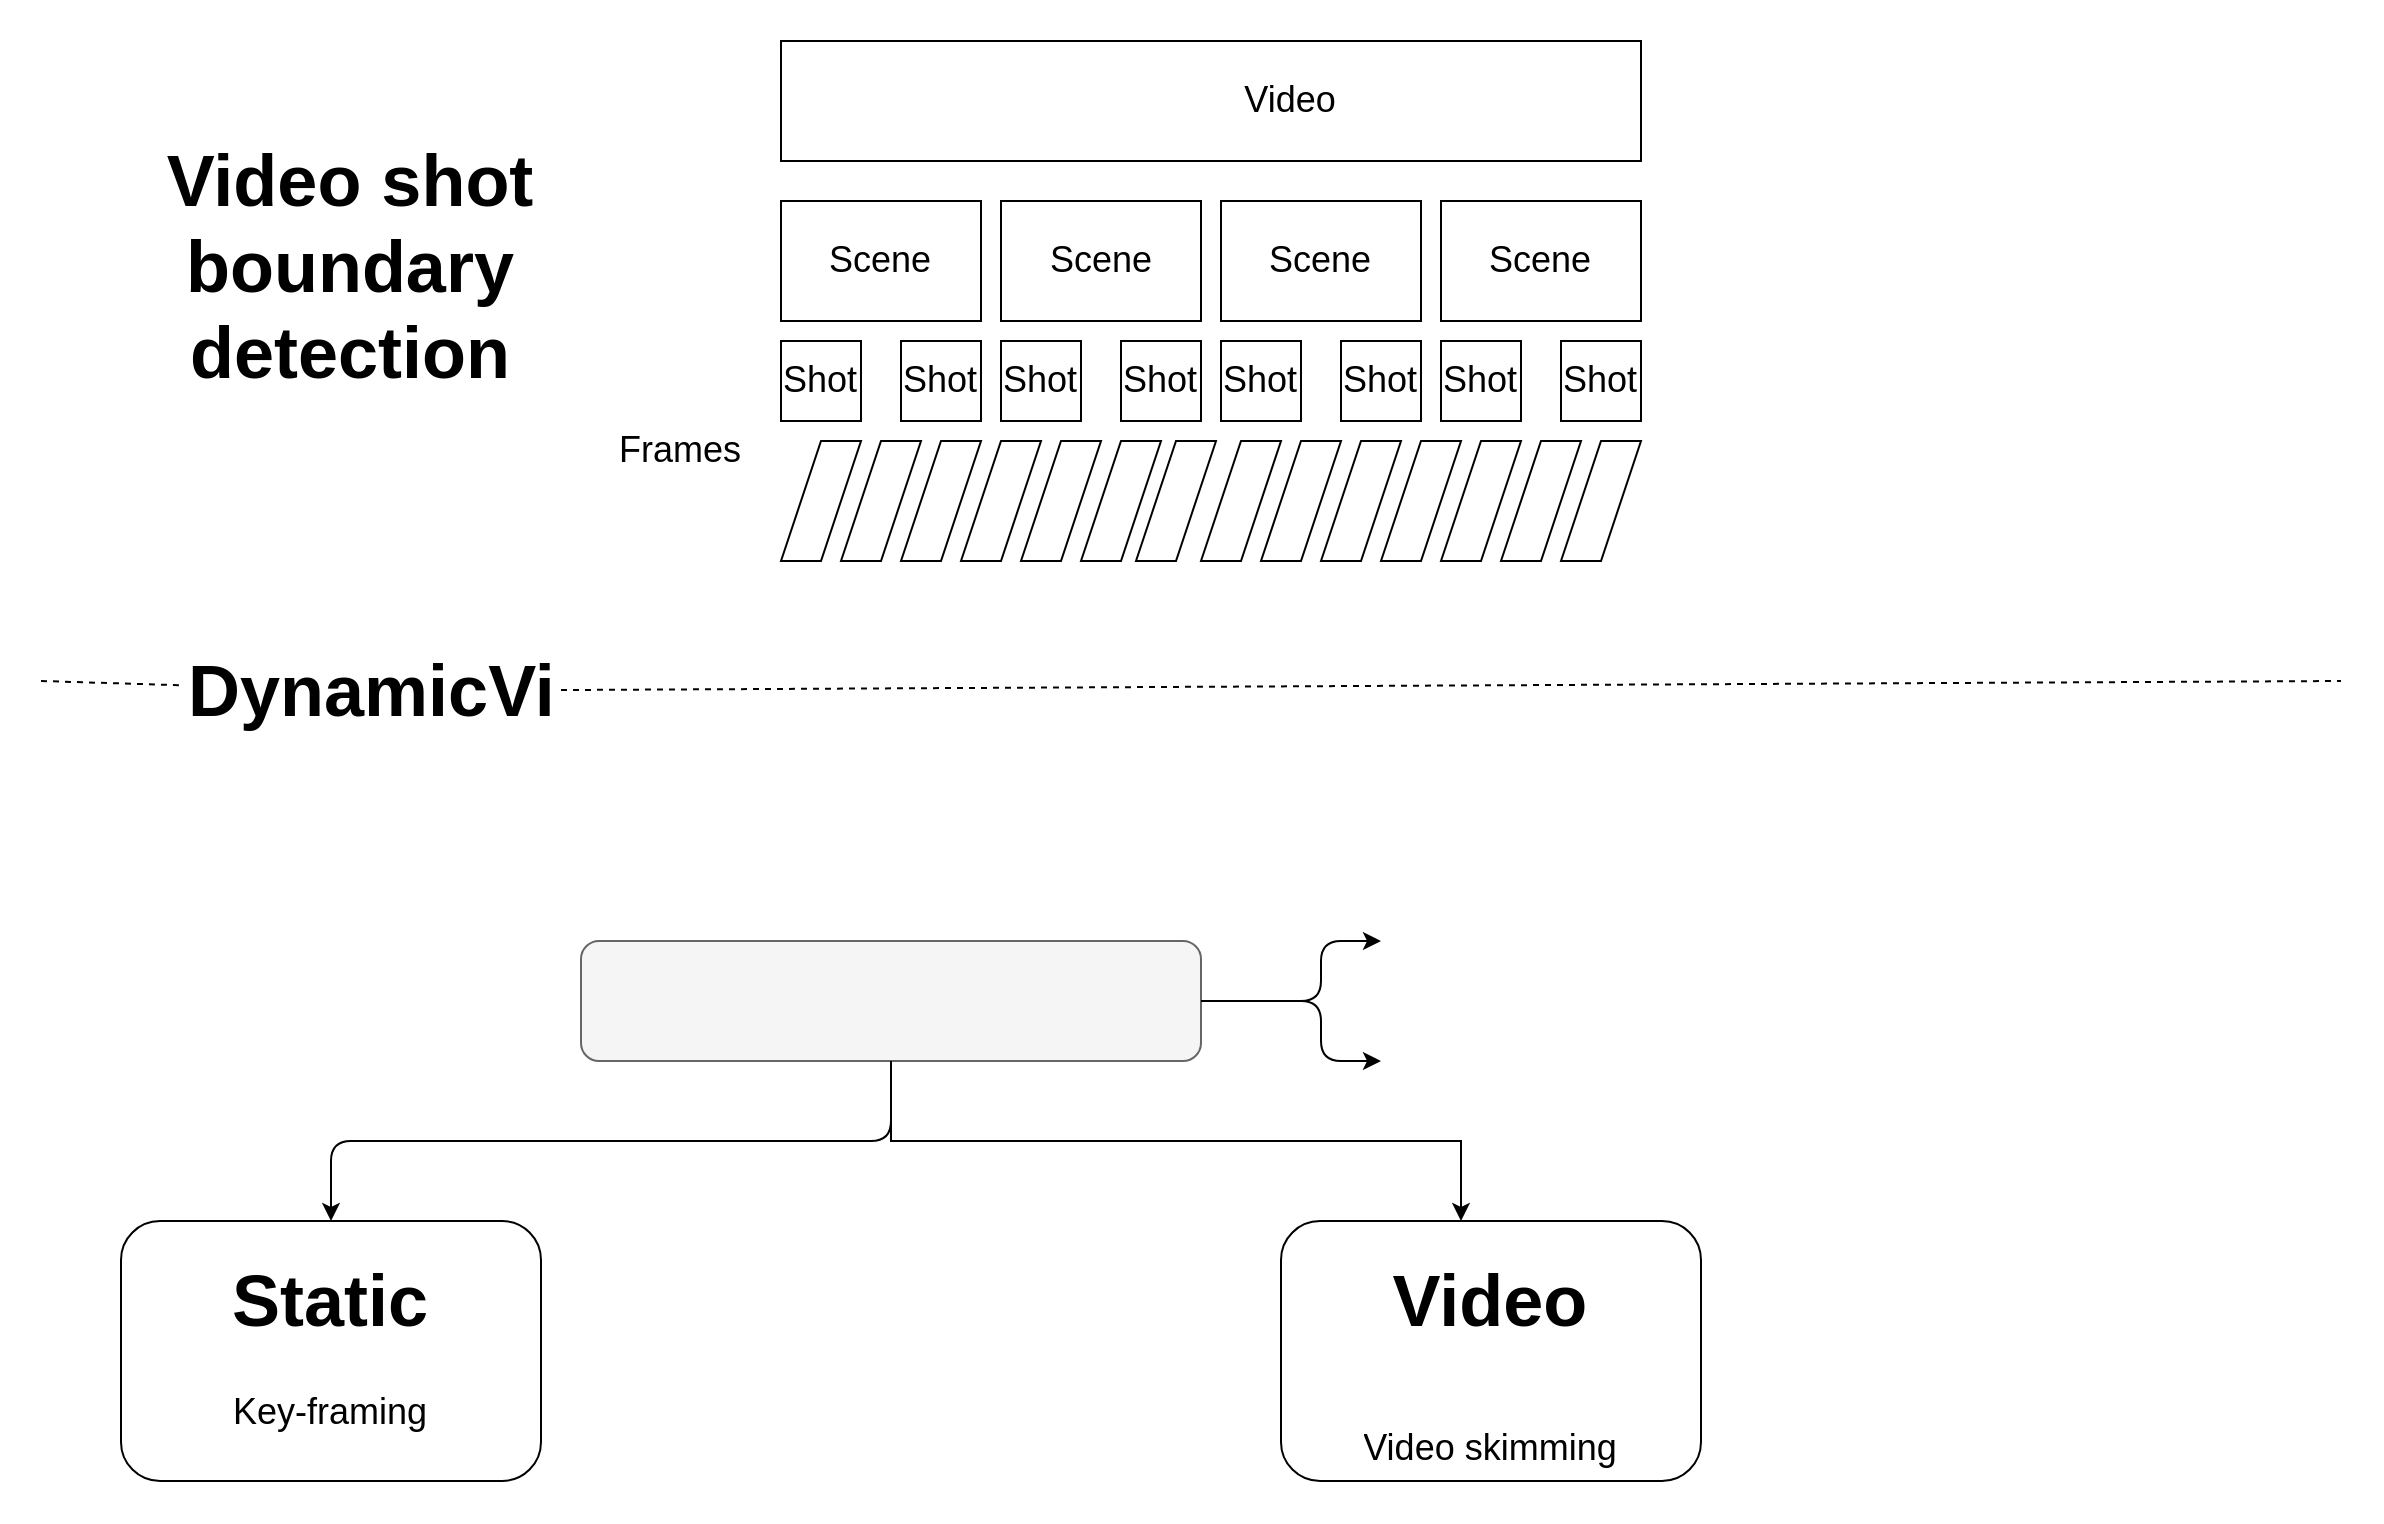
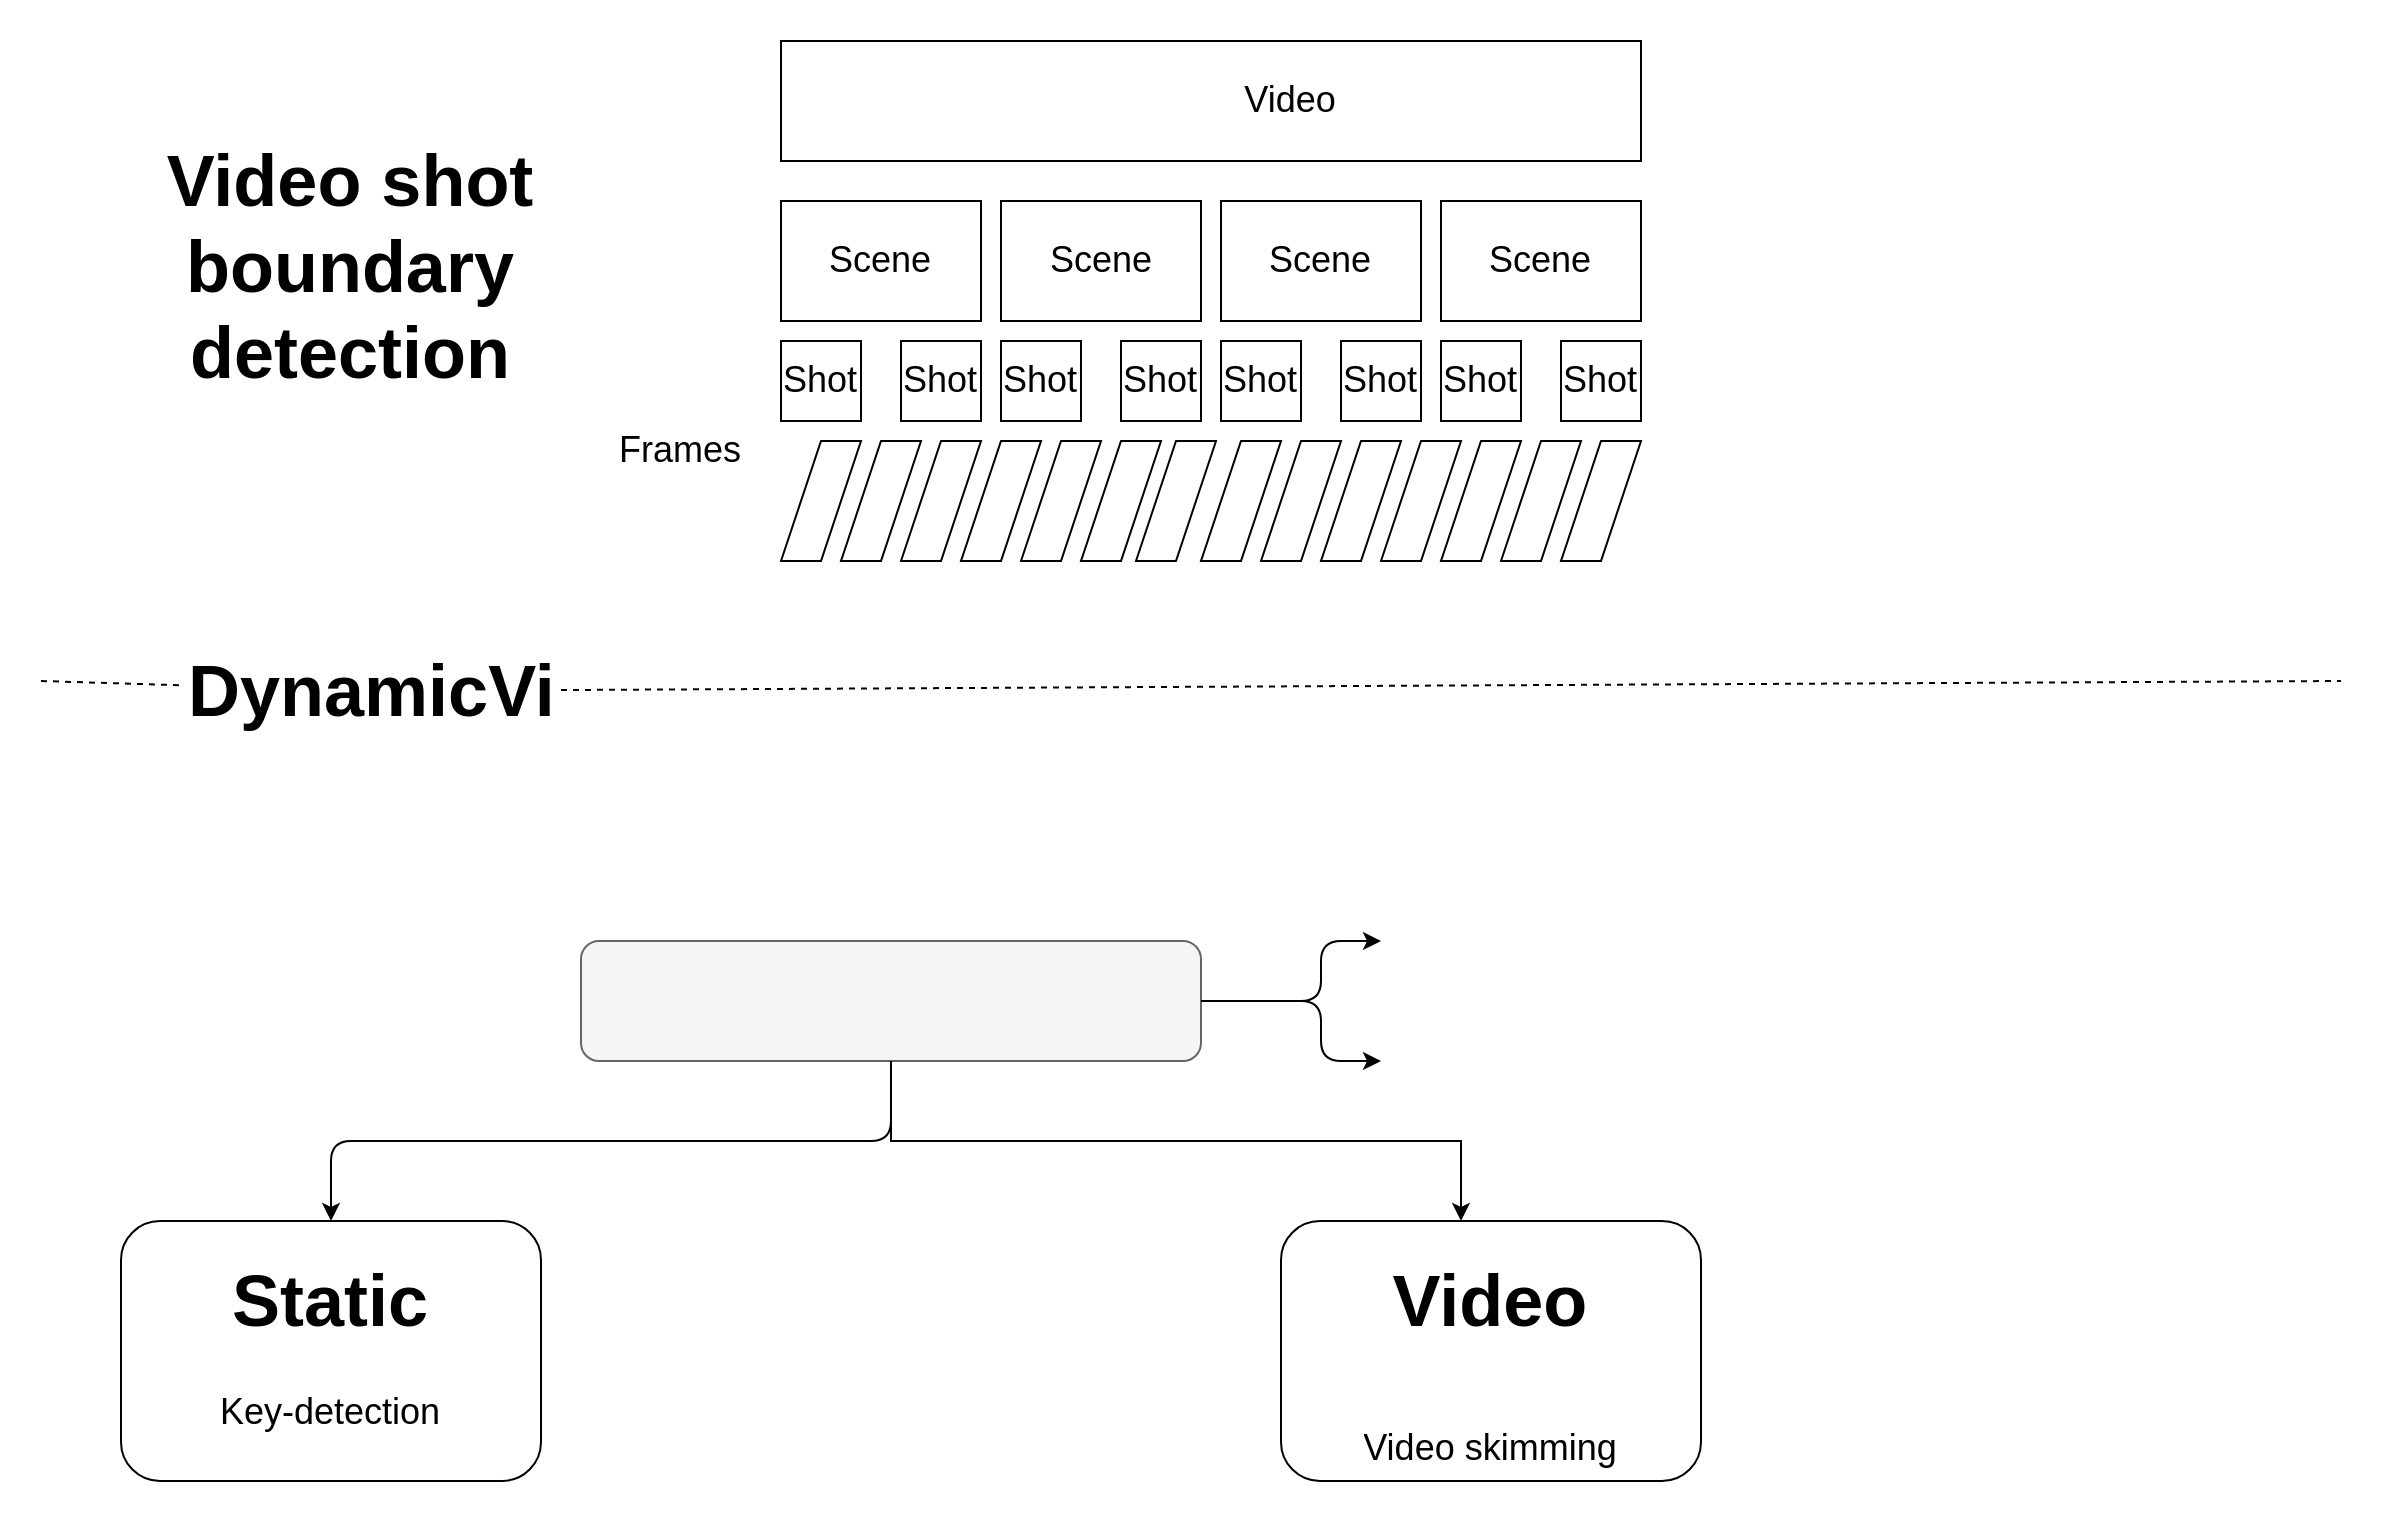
node "Static Key-framing": label "Static Key-framing" -> "Static Key-detection"
